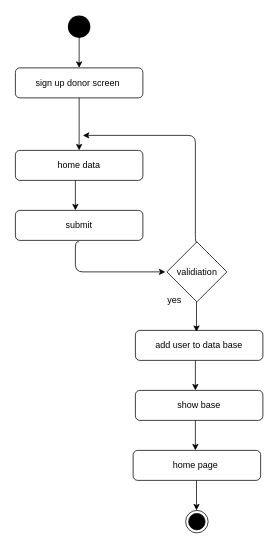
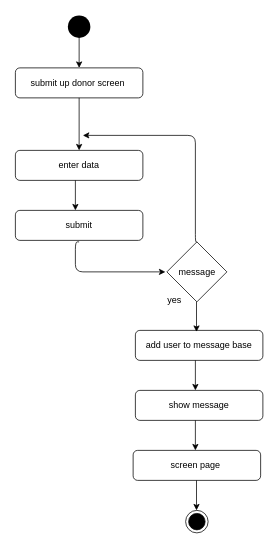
node "sign up donor screen": label "sign up donor screen" -> "submit up donor screen"
node "home data": label "home data" -> "enter data"
node "validiation": label "validiation" -> "message"
node "add user to data base": label "add user to data base" -> "add user to message base"
node "show base": label "show base" -> "show message"
node "home page": label "home page" -> "screen page"
